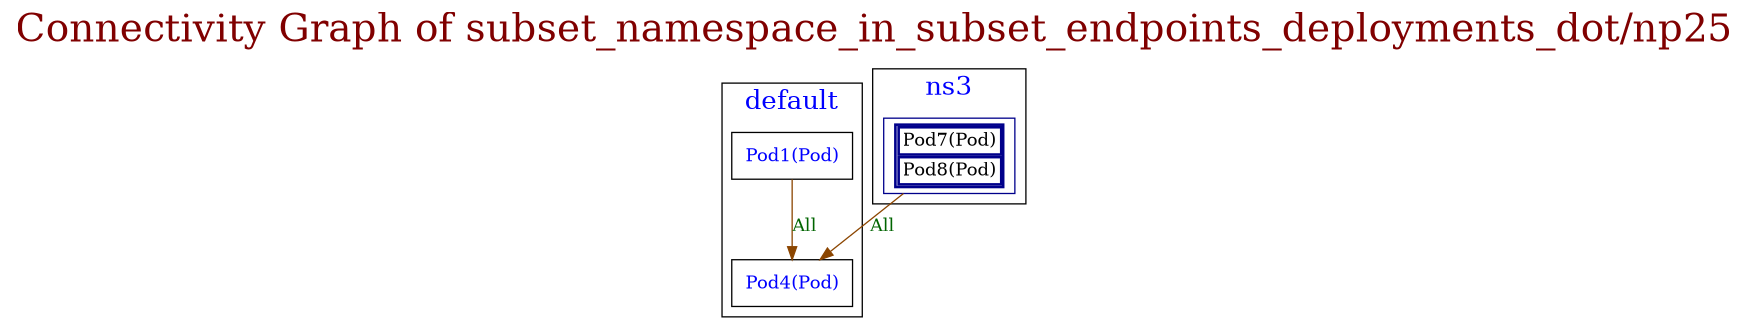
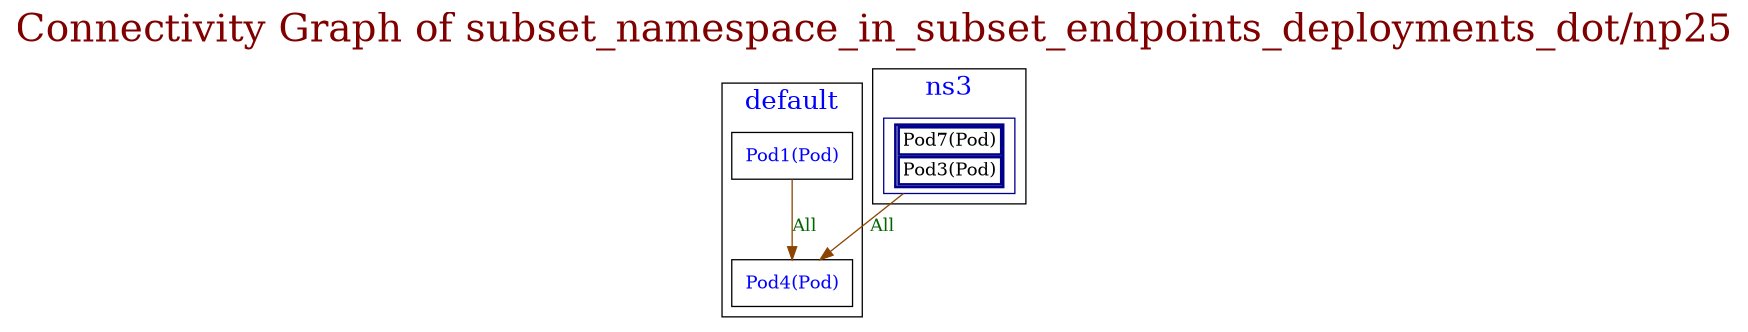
node "Pod7(Pod)": text "Pod8(Pod)" -> "Pod3(Pod)"
